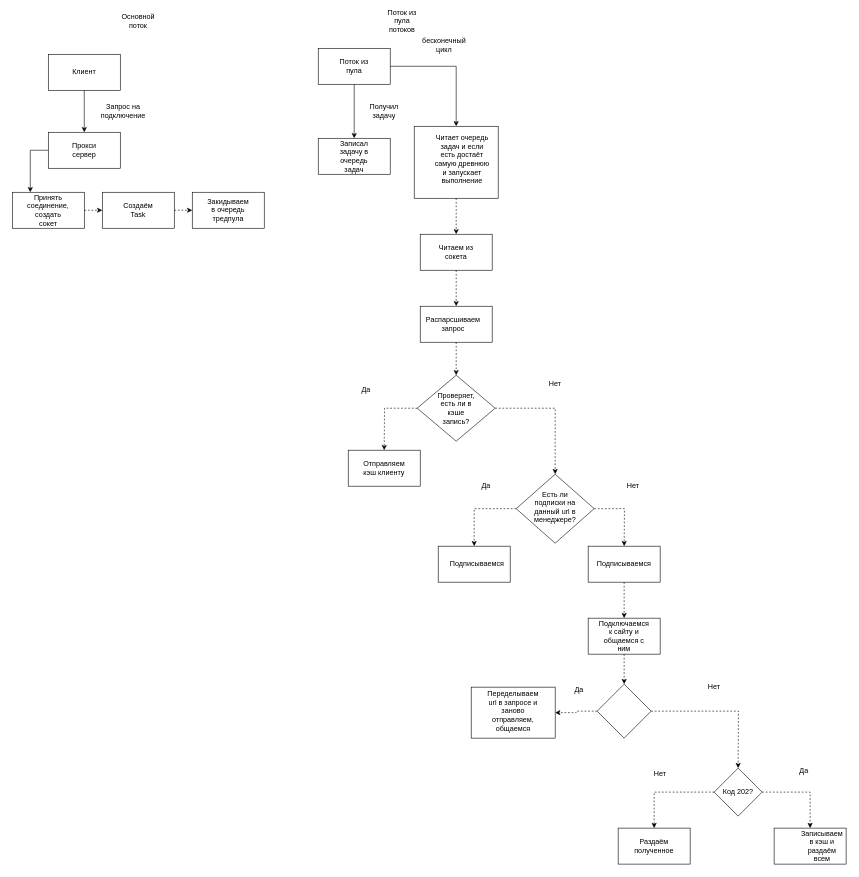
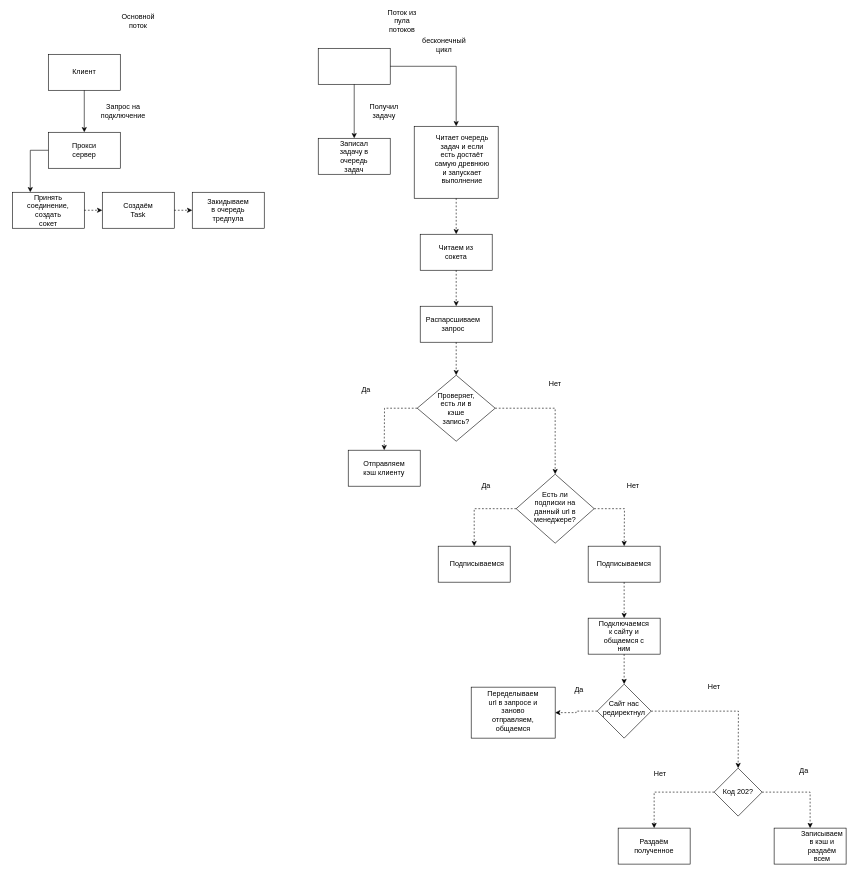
node "Поток из пула": removed
node "Сайт нас редиректнул": added
